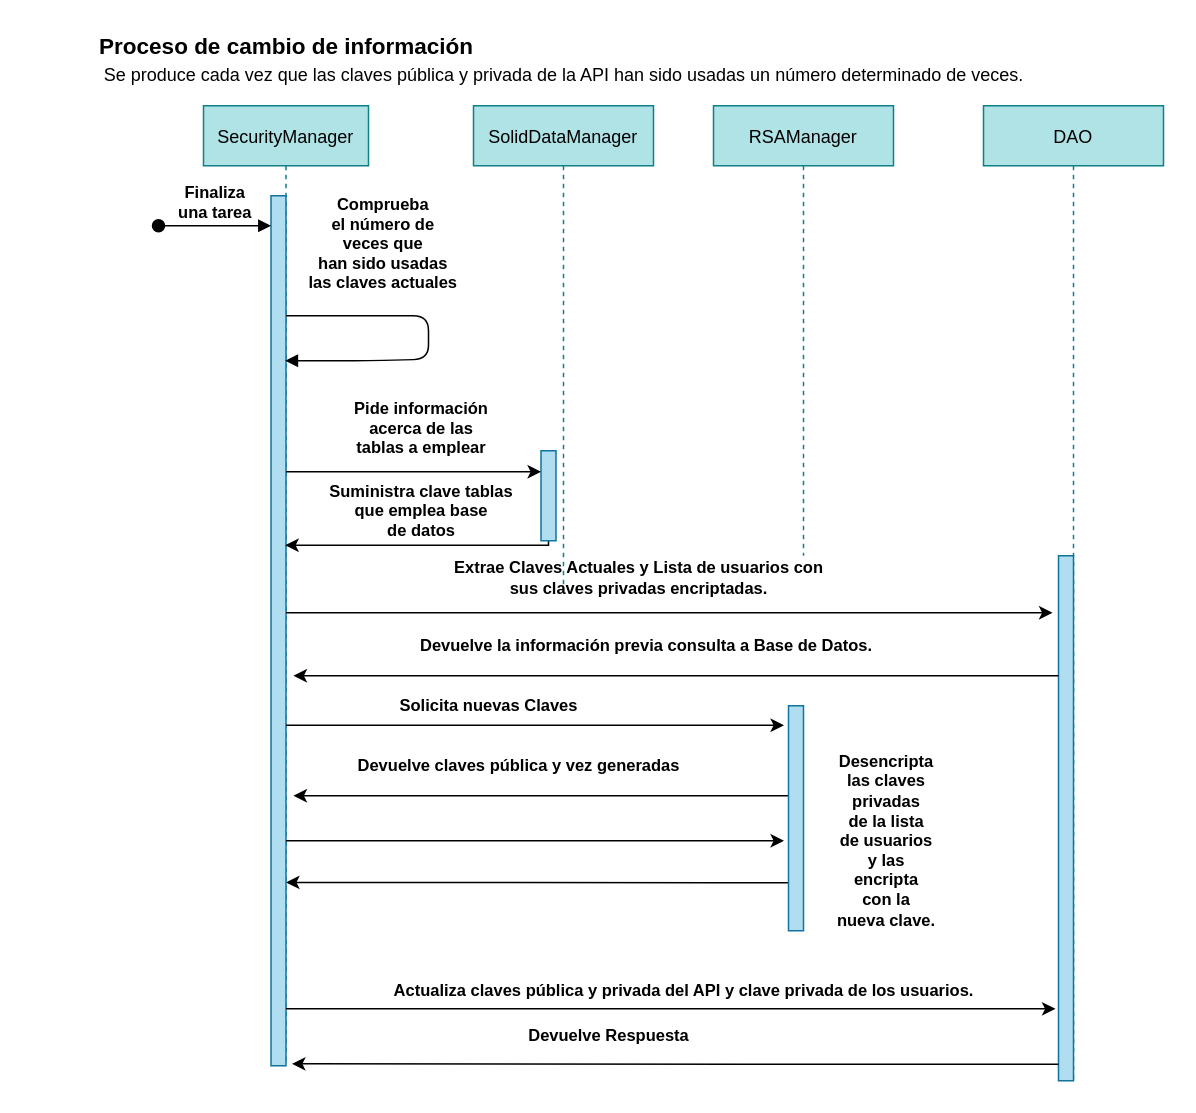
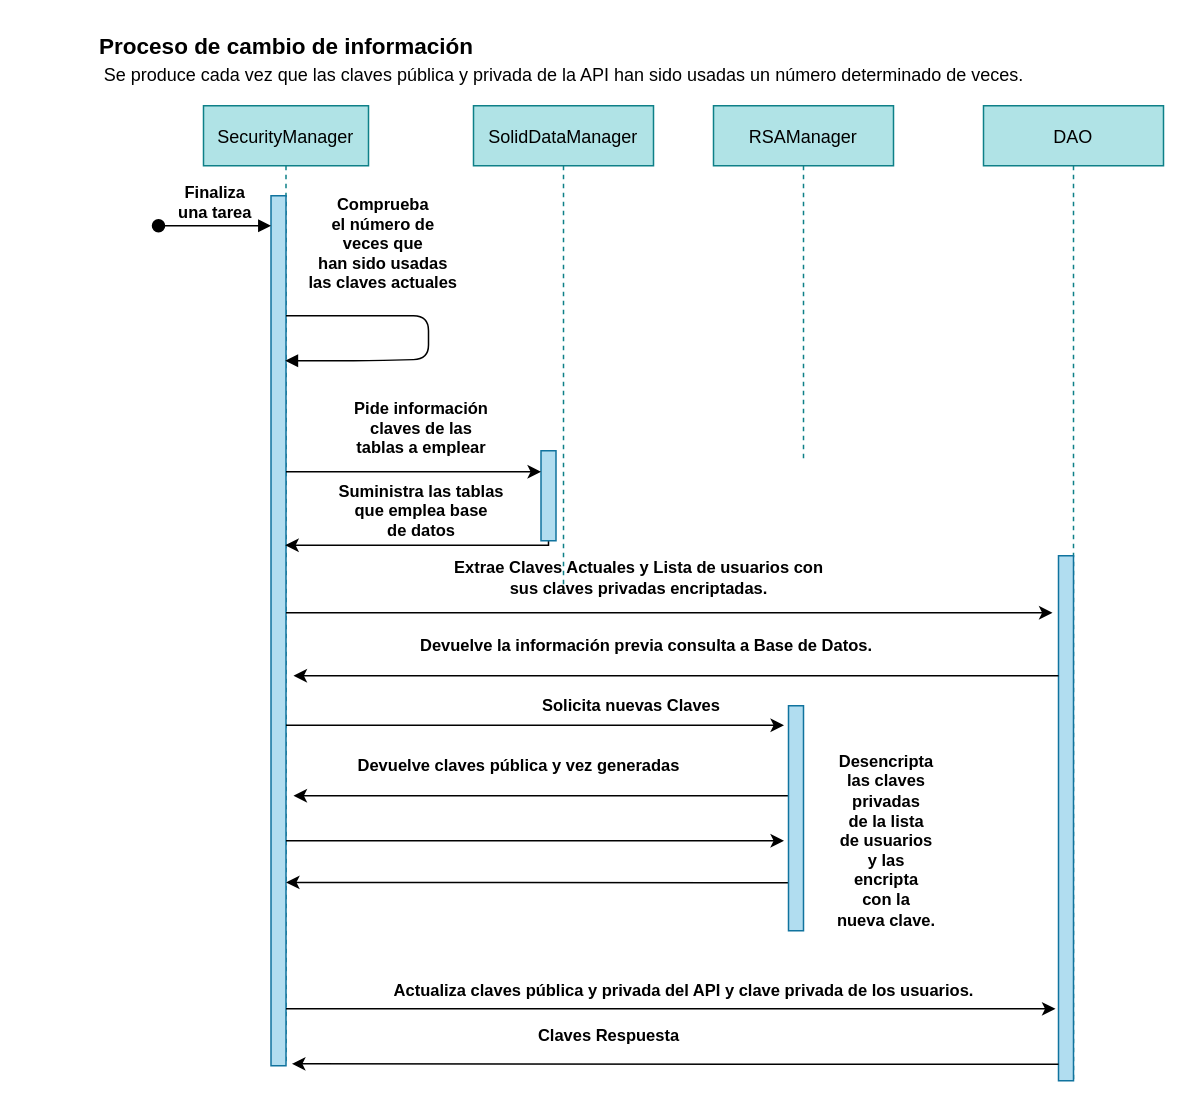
node "RSAManager": size 180x450 -> 180x353
node "Pide información acerca de las tablas a emplear": label "Pide información acerca de las tablas a emplear" -> "Pide información claves de las tablas a emplear"
node "Suministra clave tablas que emplea base de datos": label "Suministra clave tablas que emplea base de datos" -> "Suministra las tablas que emplea base de datos"
node "Solicita nuevas Claves": moved (488, 706) -> (631, 706)
node "Devuelve Respuesta": label "Devuelve Respuesta" -> "Claves Respuesta"
